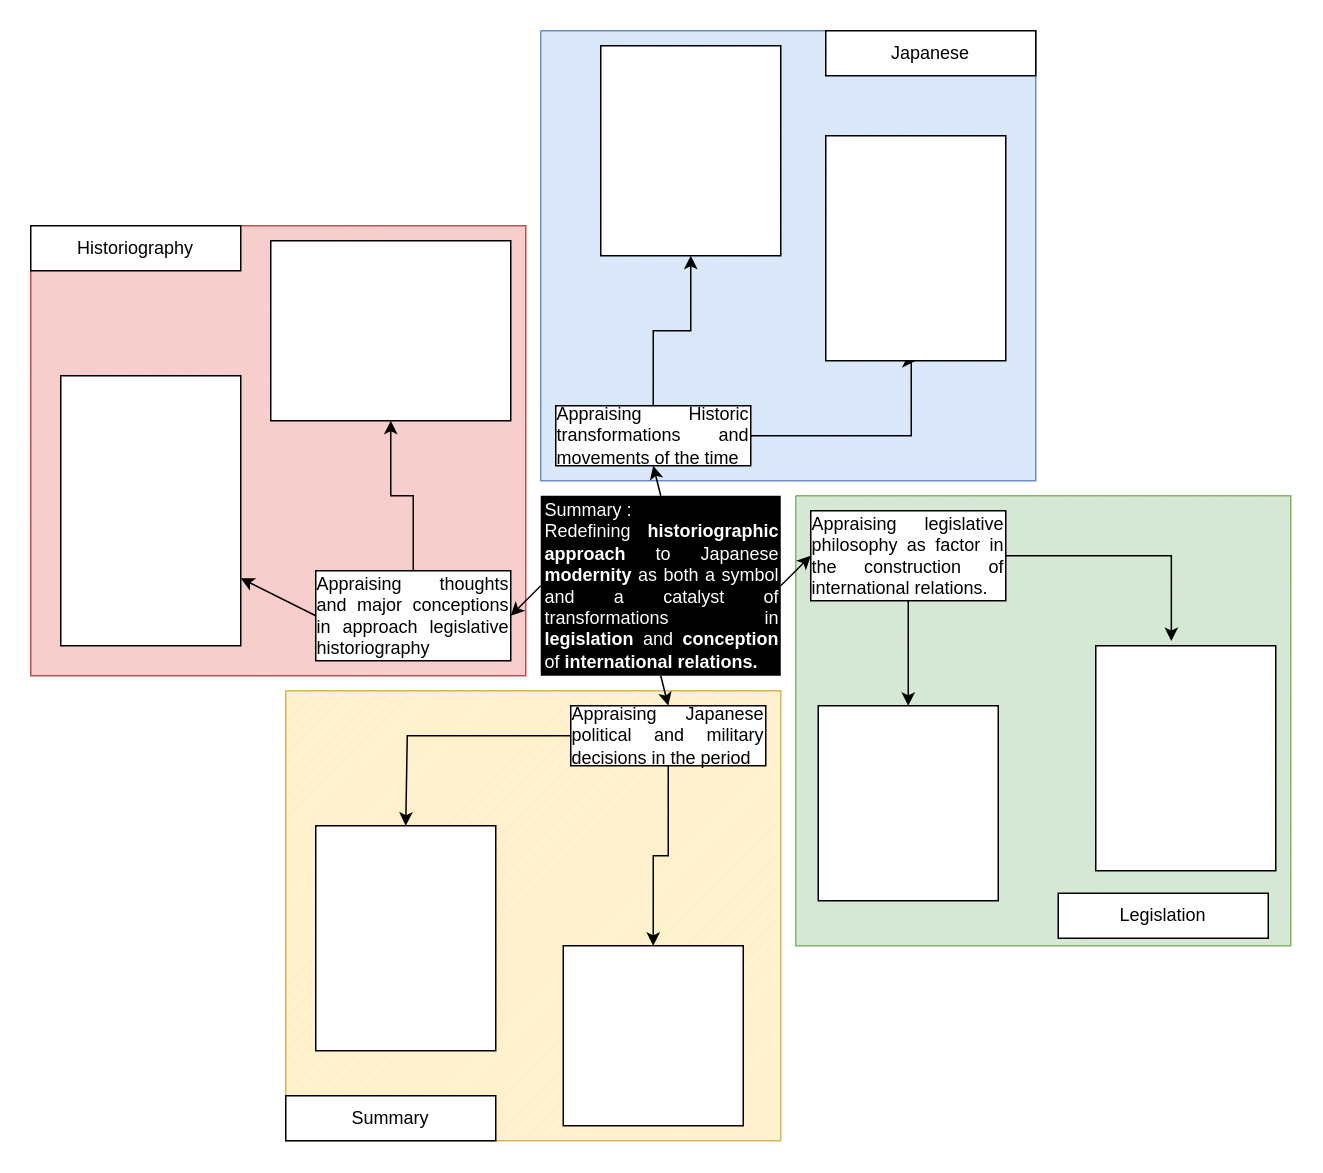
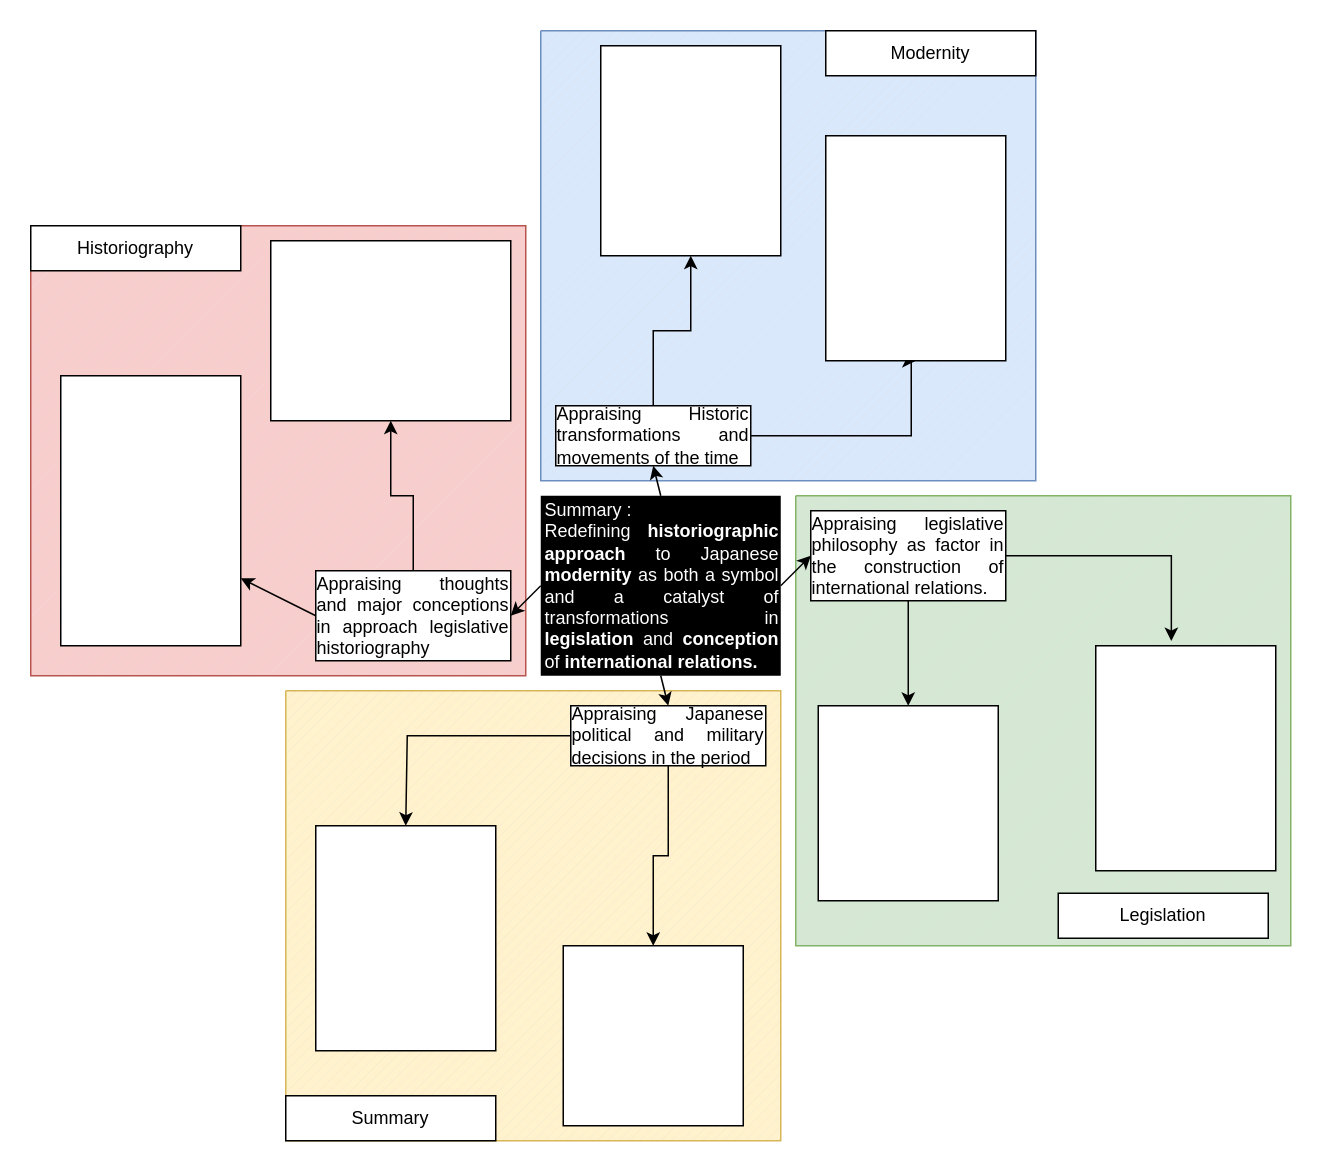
node "Japanese": label "Japanese" -> "Modernity"
